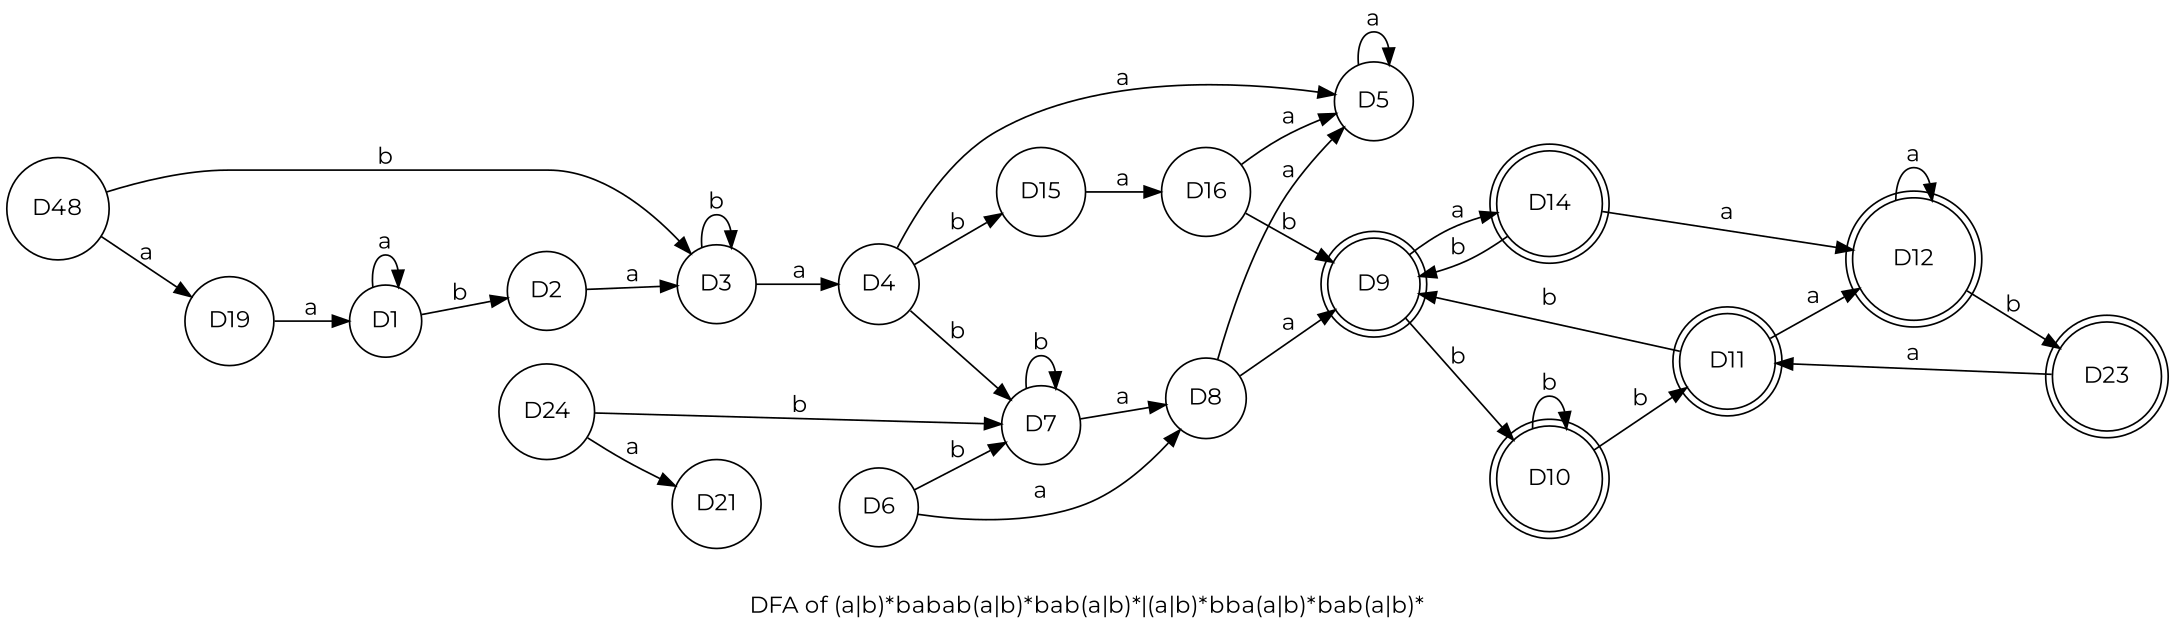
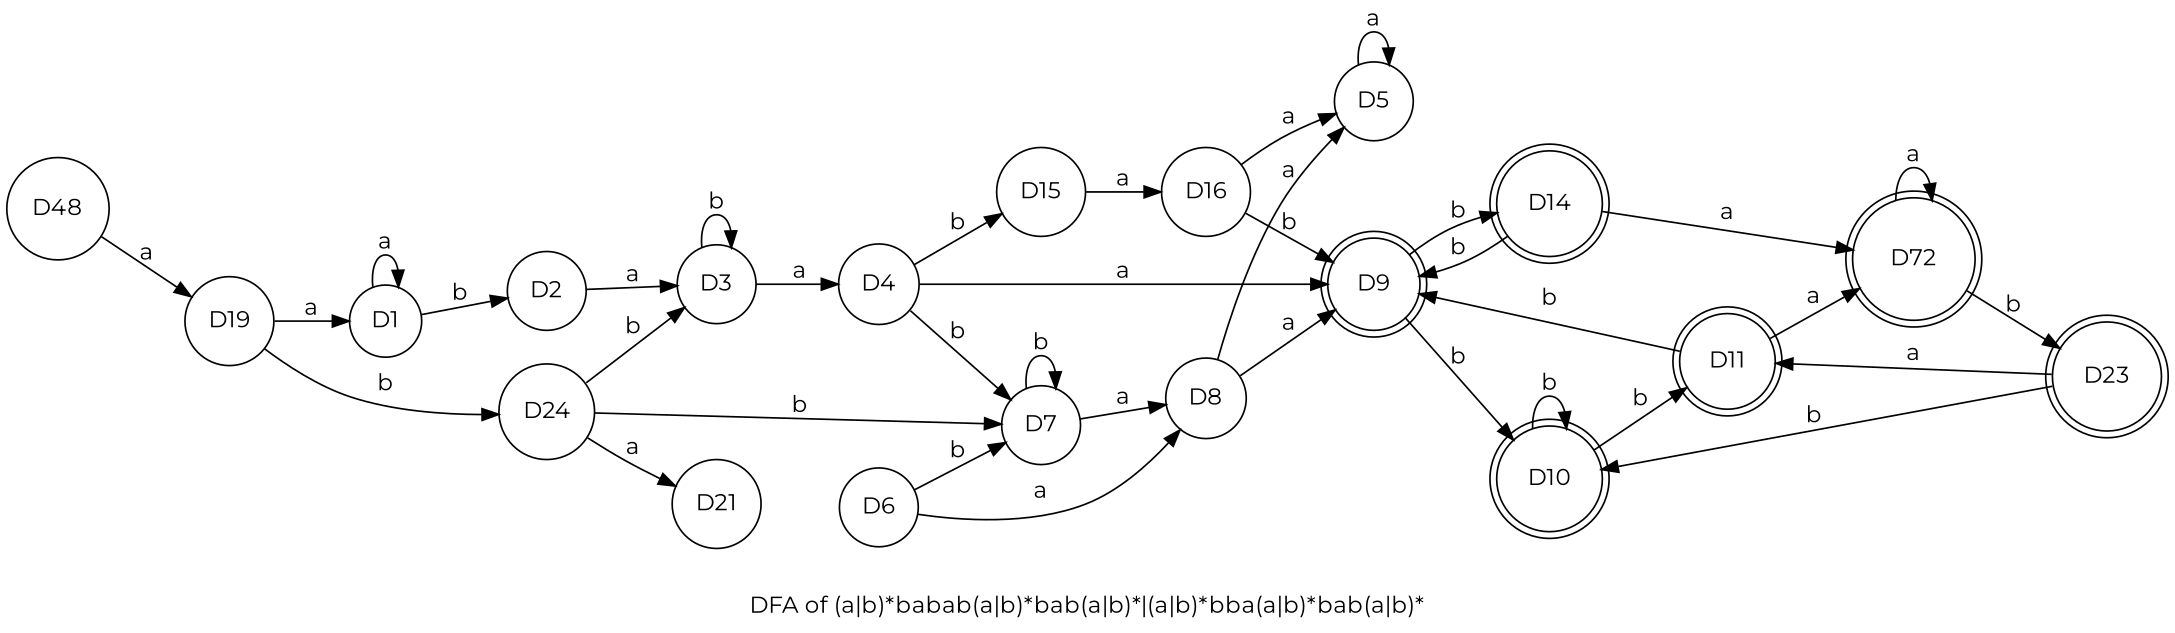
edge "D4" -> "D5": now "D4" -> "D9"
edge "D48" -> "D3": now "D24" -> "D3"
edge "D9" -> "D14": label "a" -> "b"
node "D12": label "D12" -> "D72"
edge "D19" -> "D24": added, label "b"
edge "D23" -> "D10": added, label "b"
